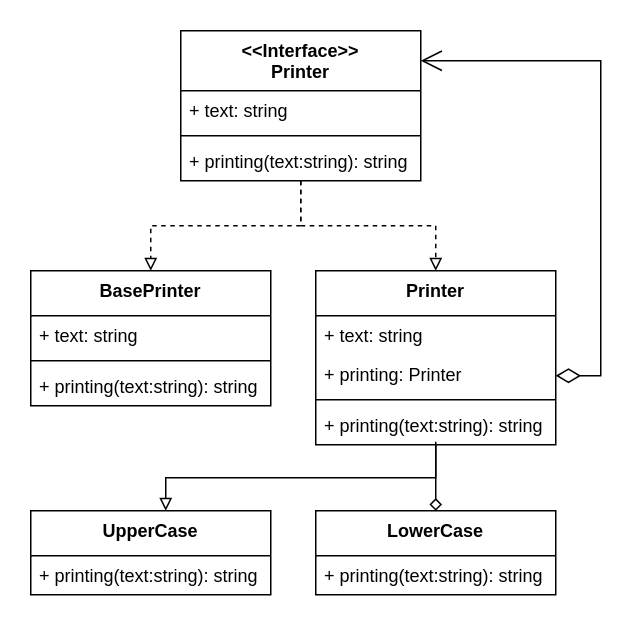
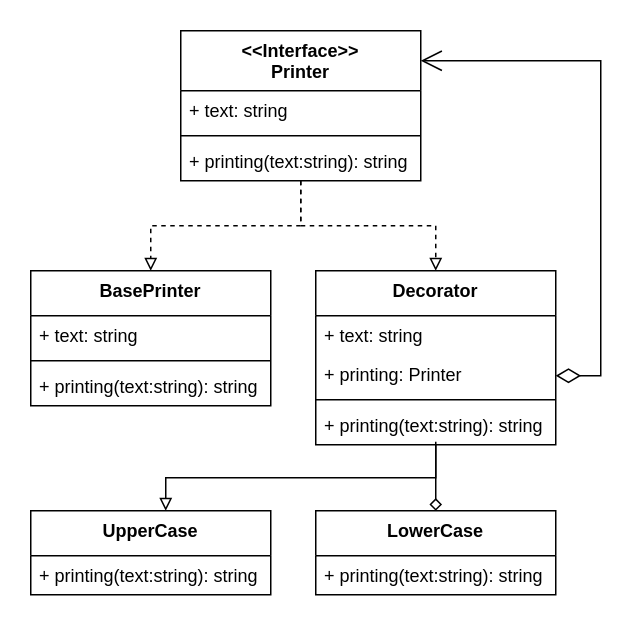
node "Printer": label "Printer" -> "Decorator"
